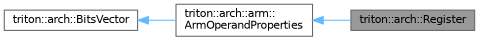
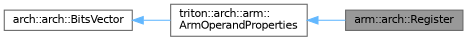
node "triton::arch::BitsVector": label "triton::arch::BitsVector" -> "arch::arch::BitsVector"
node "triton::arch::Register": label "triton::arch::Register" -> "arm::arch::Register"
